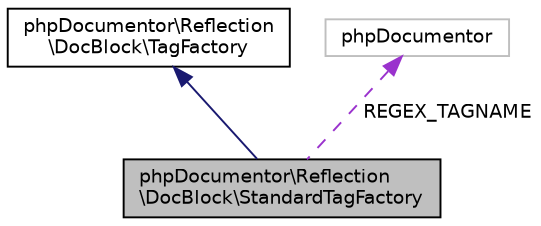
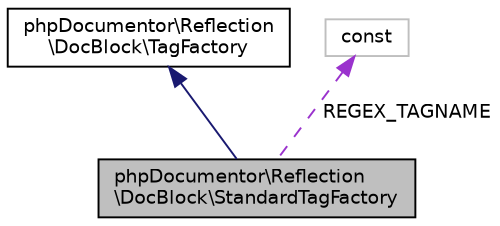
node "phpDocumentor": label "phpDocumentor" -> "const"
